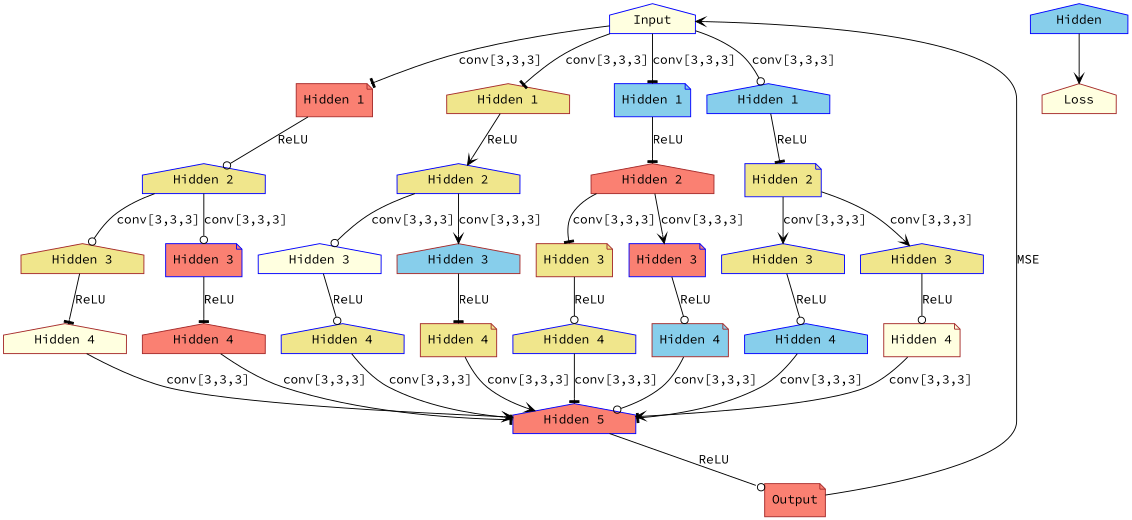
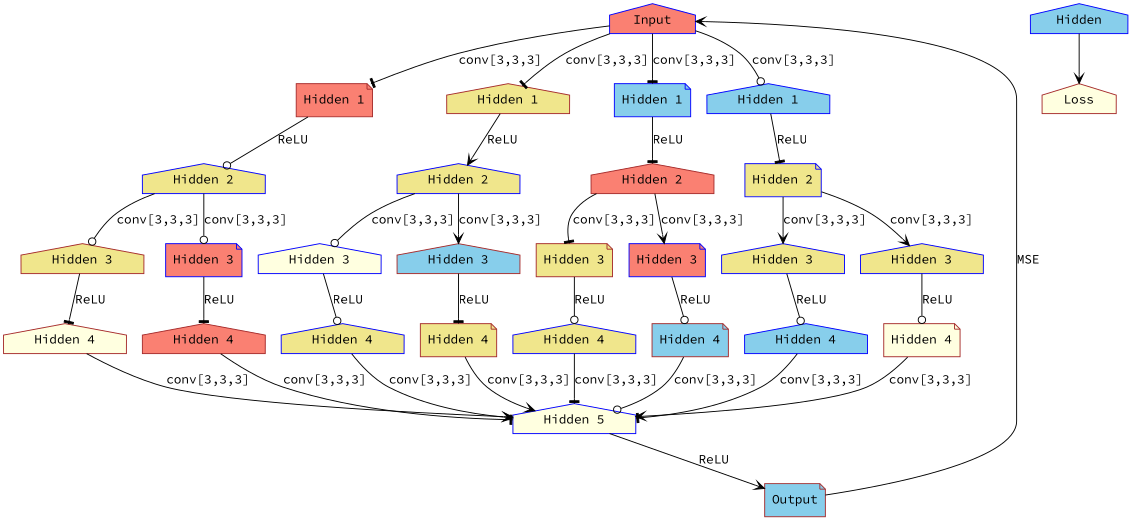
node "Input": fillcolor lightyellow -> salmon
node "Hidden 5": fillcolor salmon -> lightyellow
edge "Hidden 5" -> "Output": arrowhead odot -> vee
node "Output": fillcolor salmon -> skyblue
